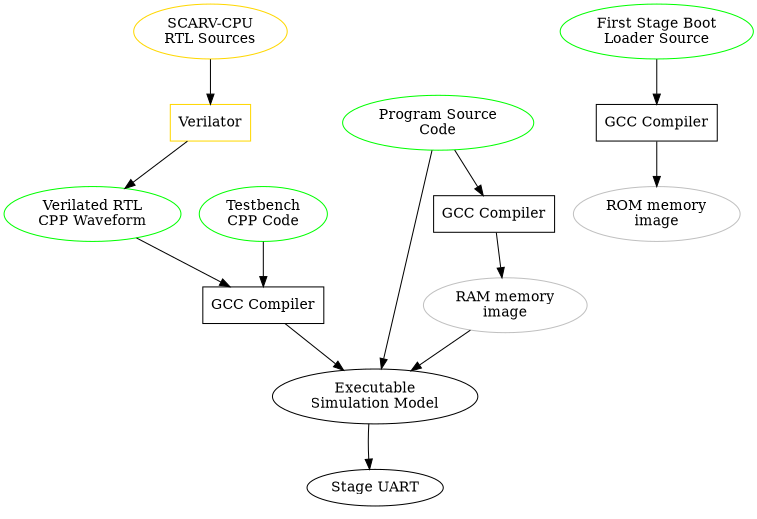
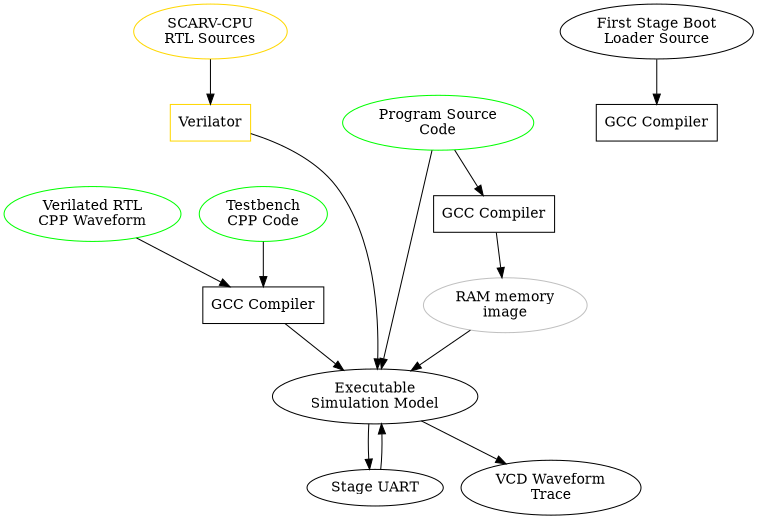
node "First Stage Boot Loader Source": color green -> black
edge "Verilator" -> "Verilated RTL CPP Waveform": now "Verilator" -> "Executable Simulation Model"
node "ROM memory image": removed
edge "Stage UART" -> "Executable Simulation Model": added
node "VCD Waveform Trace": added
